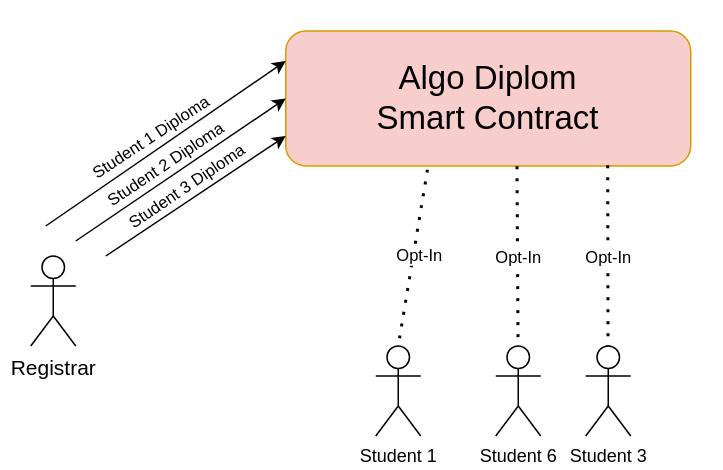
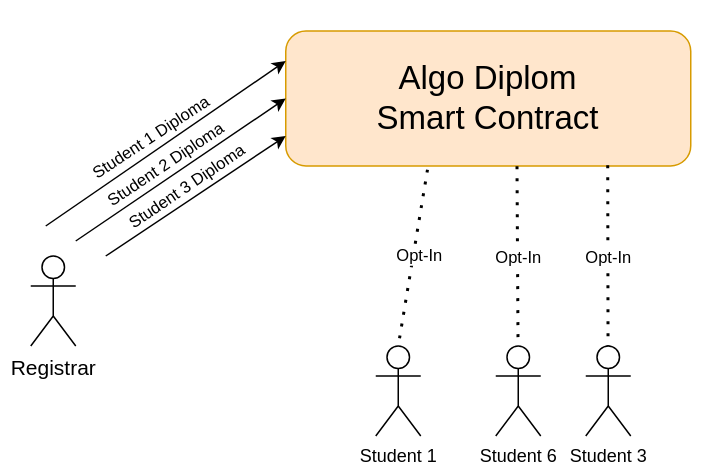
node "Algo Diplom Smart Contract": fillcolor #f8cecc -> #ffe6cc
